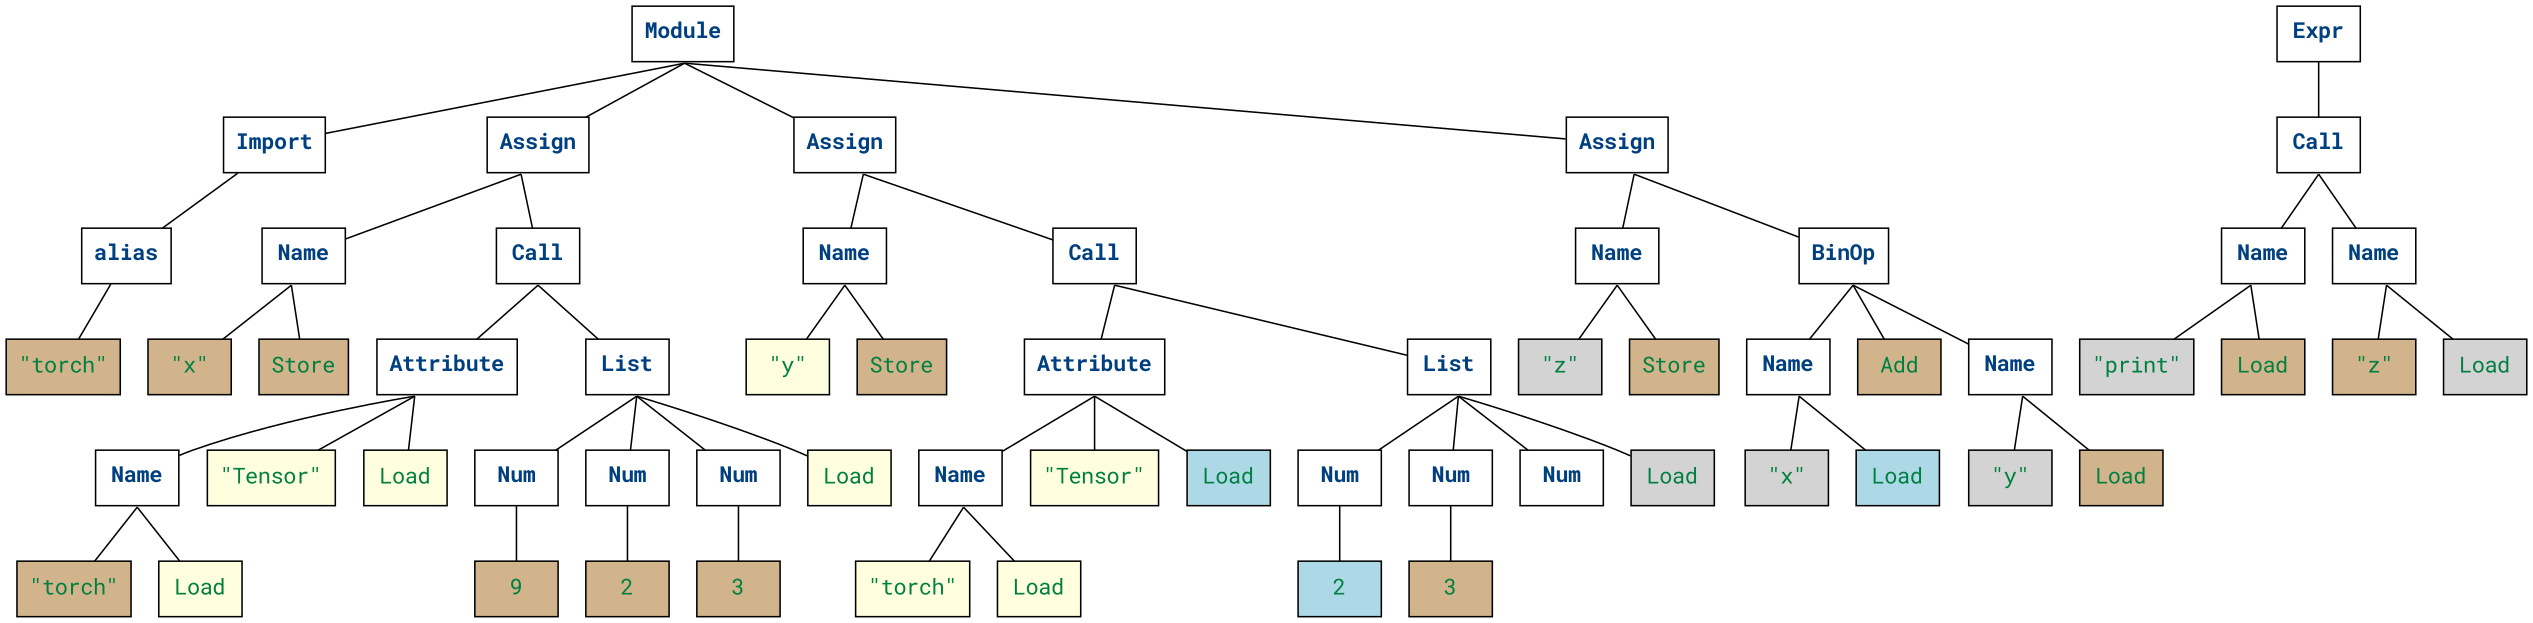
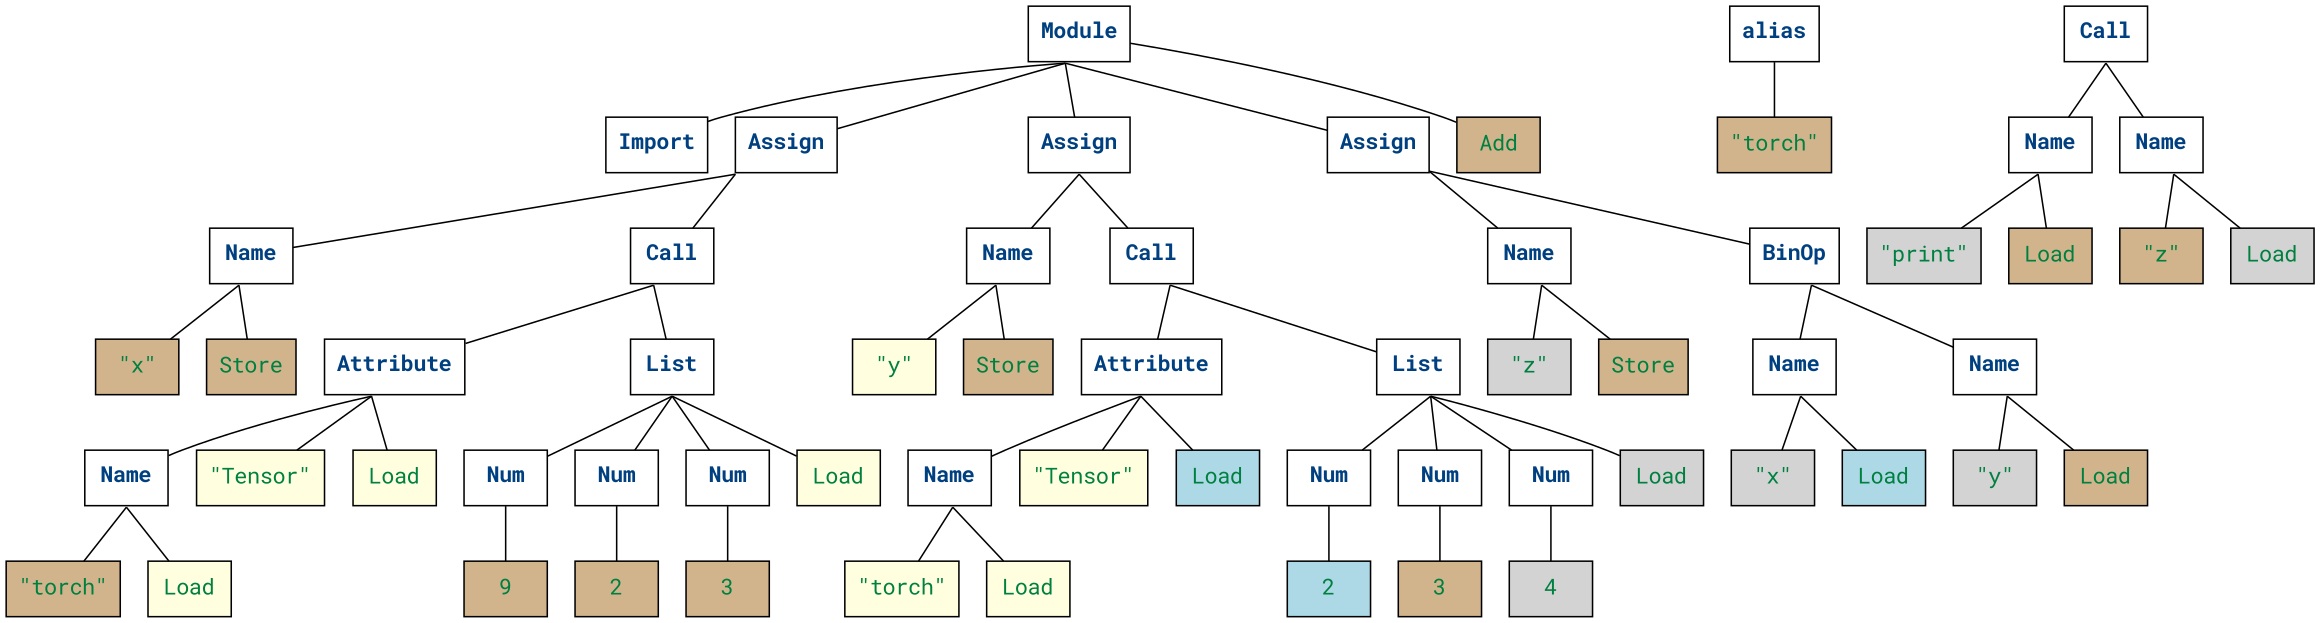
node "Expr": removed
edge "Import" -- "alias": removed
edge "BinOp" -- "Add": now "Module" -- "Add"
node "4": added
